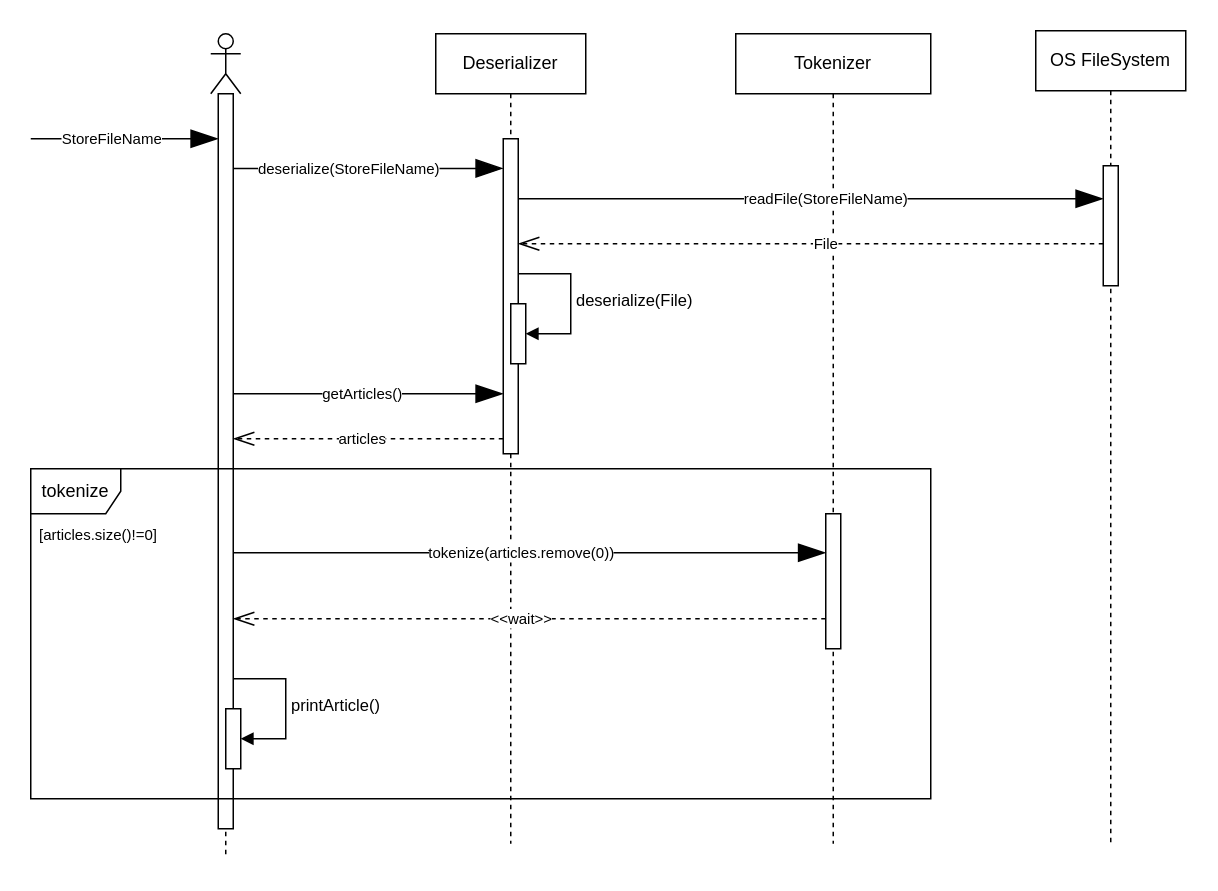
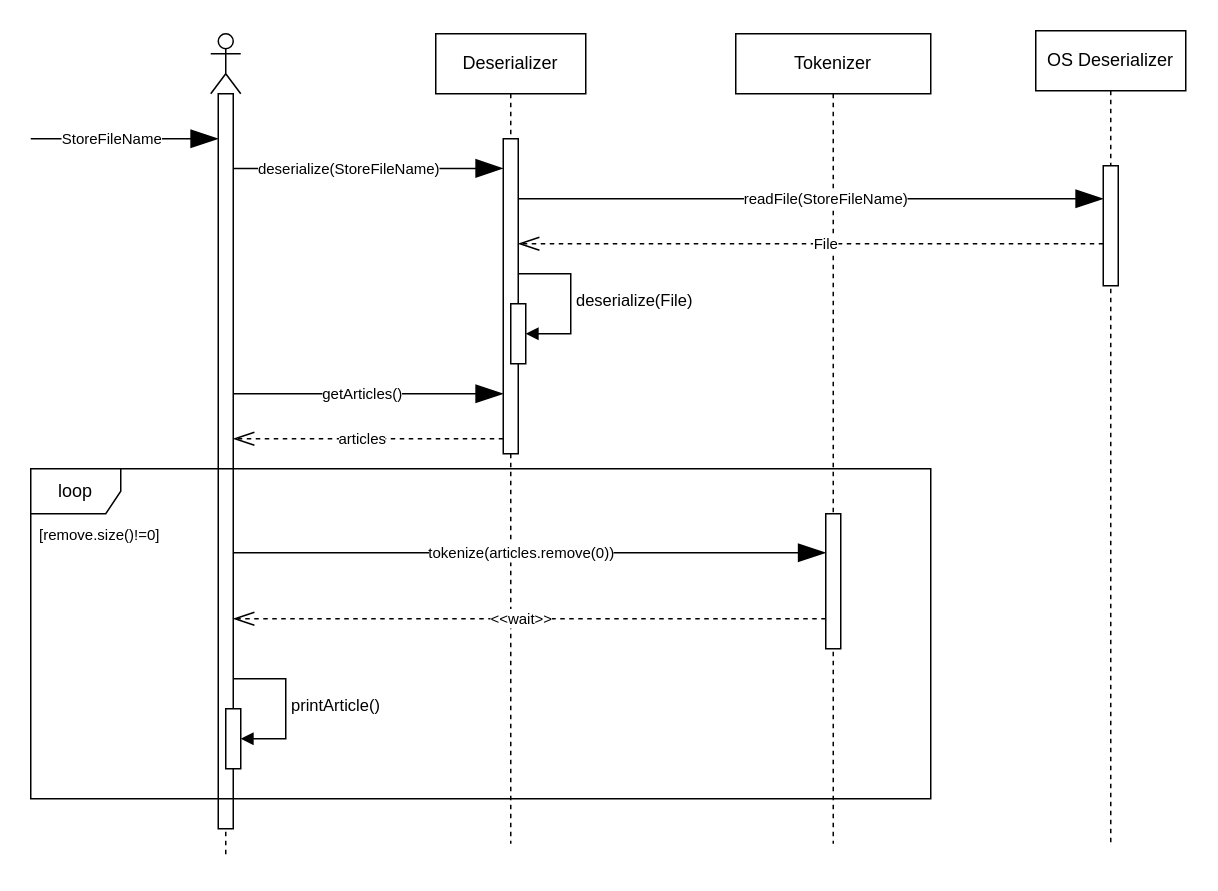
node "OS FileSystem": label "OS FileSystem" -> "OS Deserializer"
node "tokenize": label "tokenize" -> "loop"
node "[articles.size()!=0]": label "[articles.size()!=0]" -> "[remove.size()!=0]"
